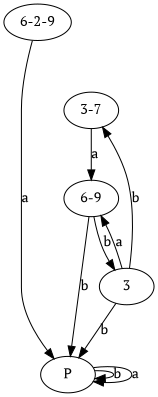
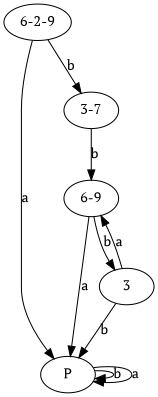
edge "3-7" -> "6-9": label "a" -> "b"
edge "3" -> "3-7": now "6-2-9" -> "3-7"
edge "6-9" -> "P": label "b" -> "a"
